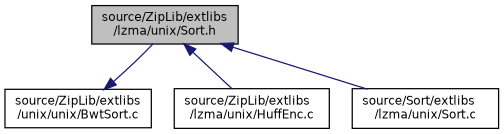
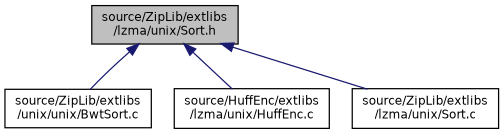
edge "source/ZipLib/extlibs /lzma/unix/Sort.h" -> "source/ZipLib/extlibs /unix/unix/BwtSort.c": reversed
node "source/ZipLib/extlibs /lzma/unix/HuffEnc.c": label "source/ZipLib/extlibs /lzma/unix/HuffEnc.c" -> "source/HuffEnc/extlibs /lzma/unix/HuffEnc.c"
node "source/Sort/extlibs /lzma/unix/Sort.c": label "source/Sort/extlibs /lzma/unix/Sort.c" -> "source/ZipLib/extlibs /lzma/unix/Sort.c"
